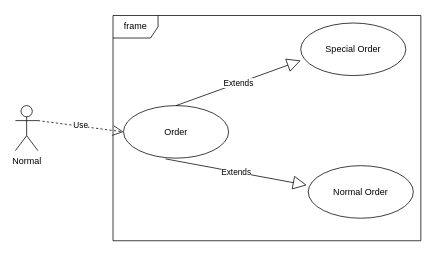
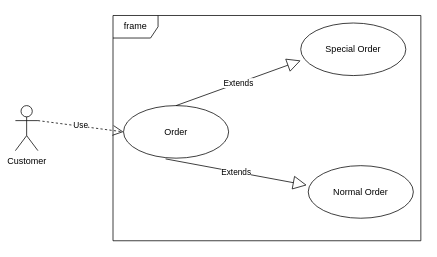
node "Normal": label "Normal" -> "Customer"
